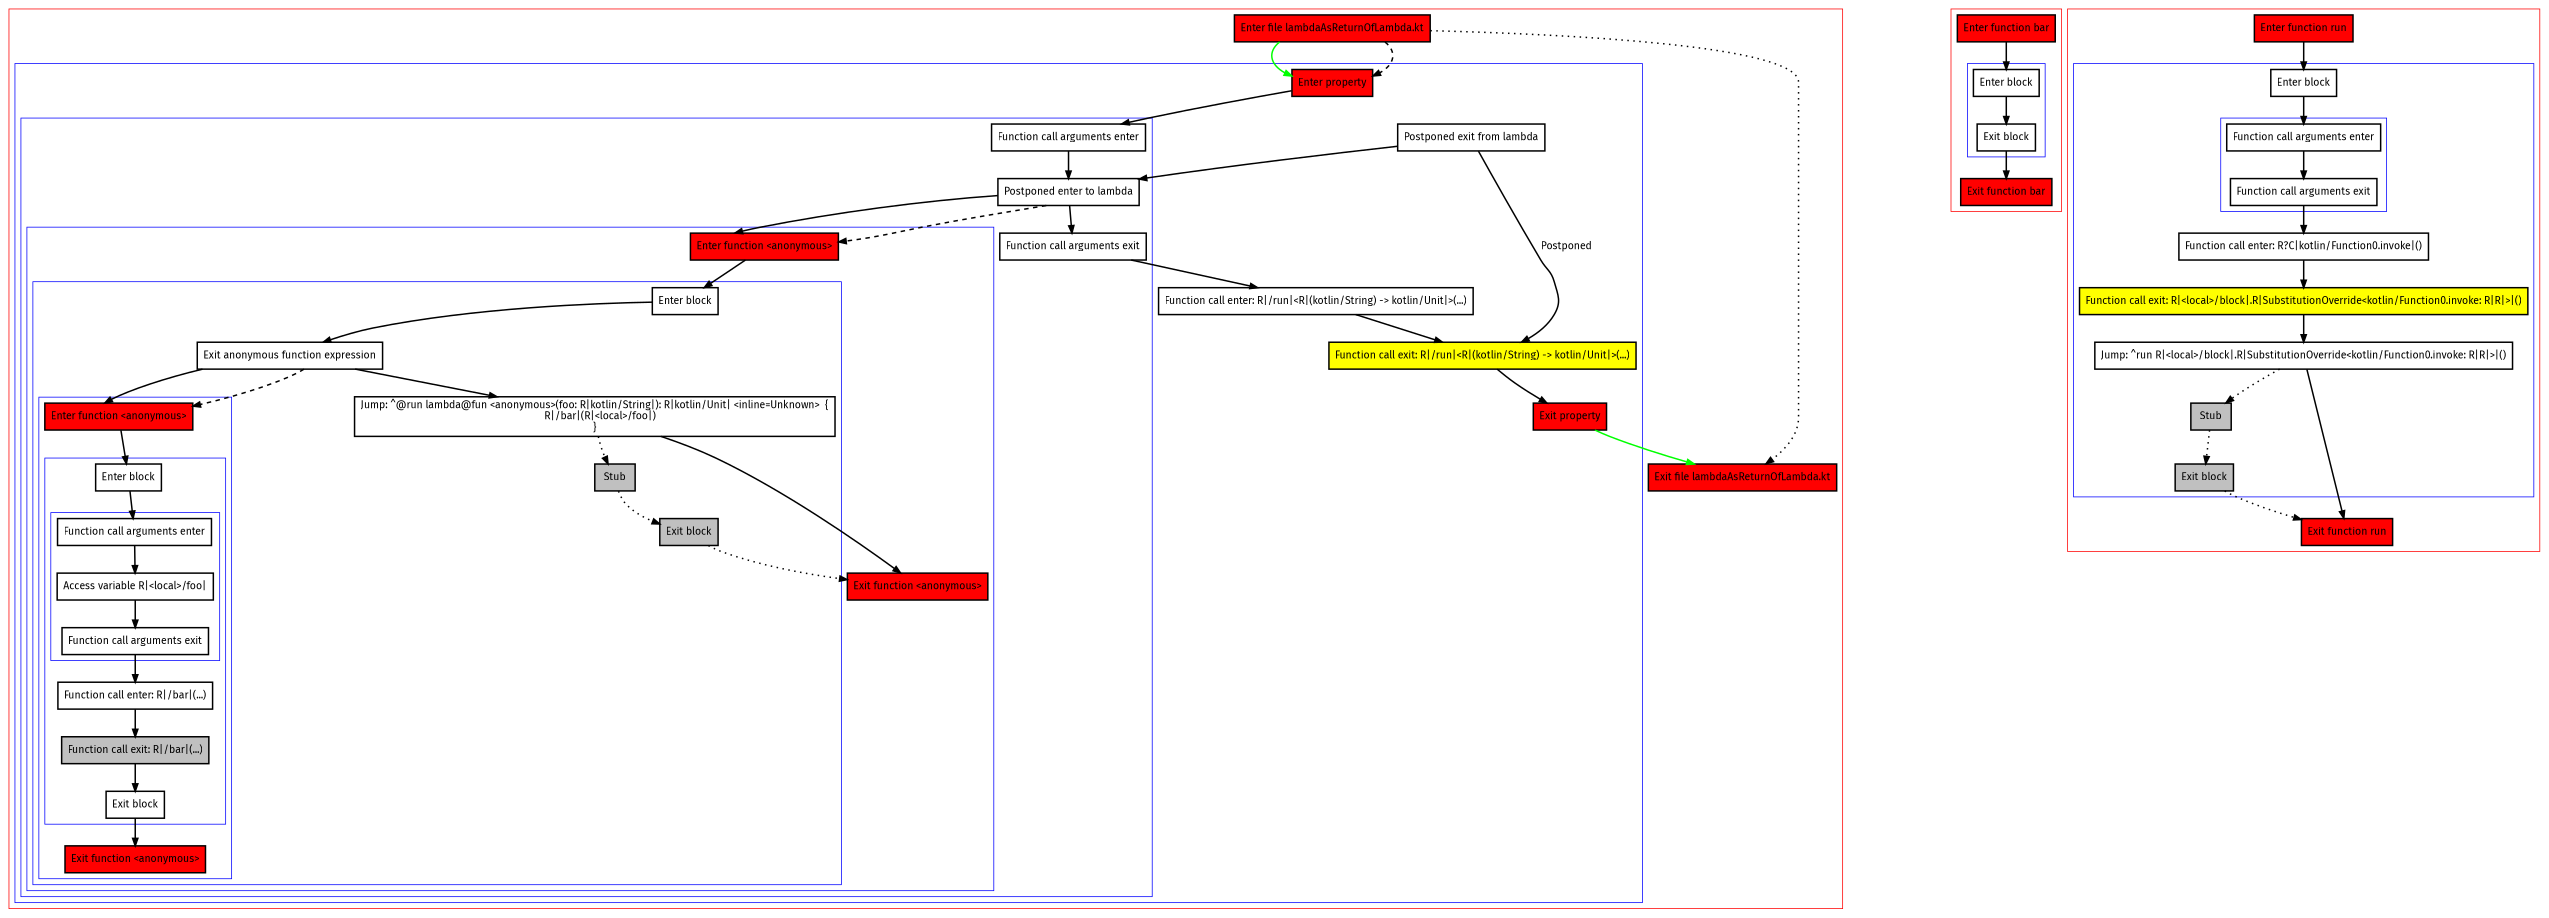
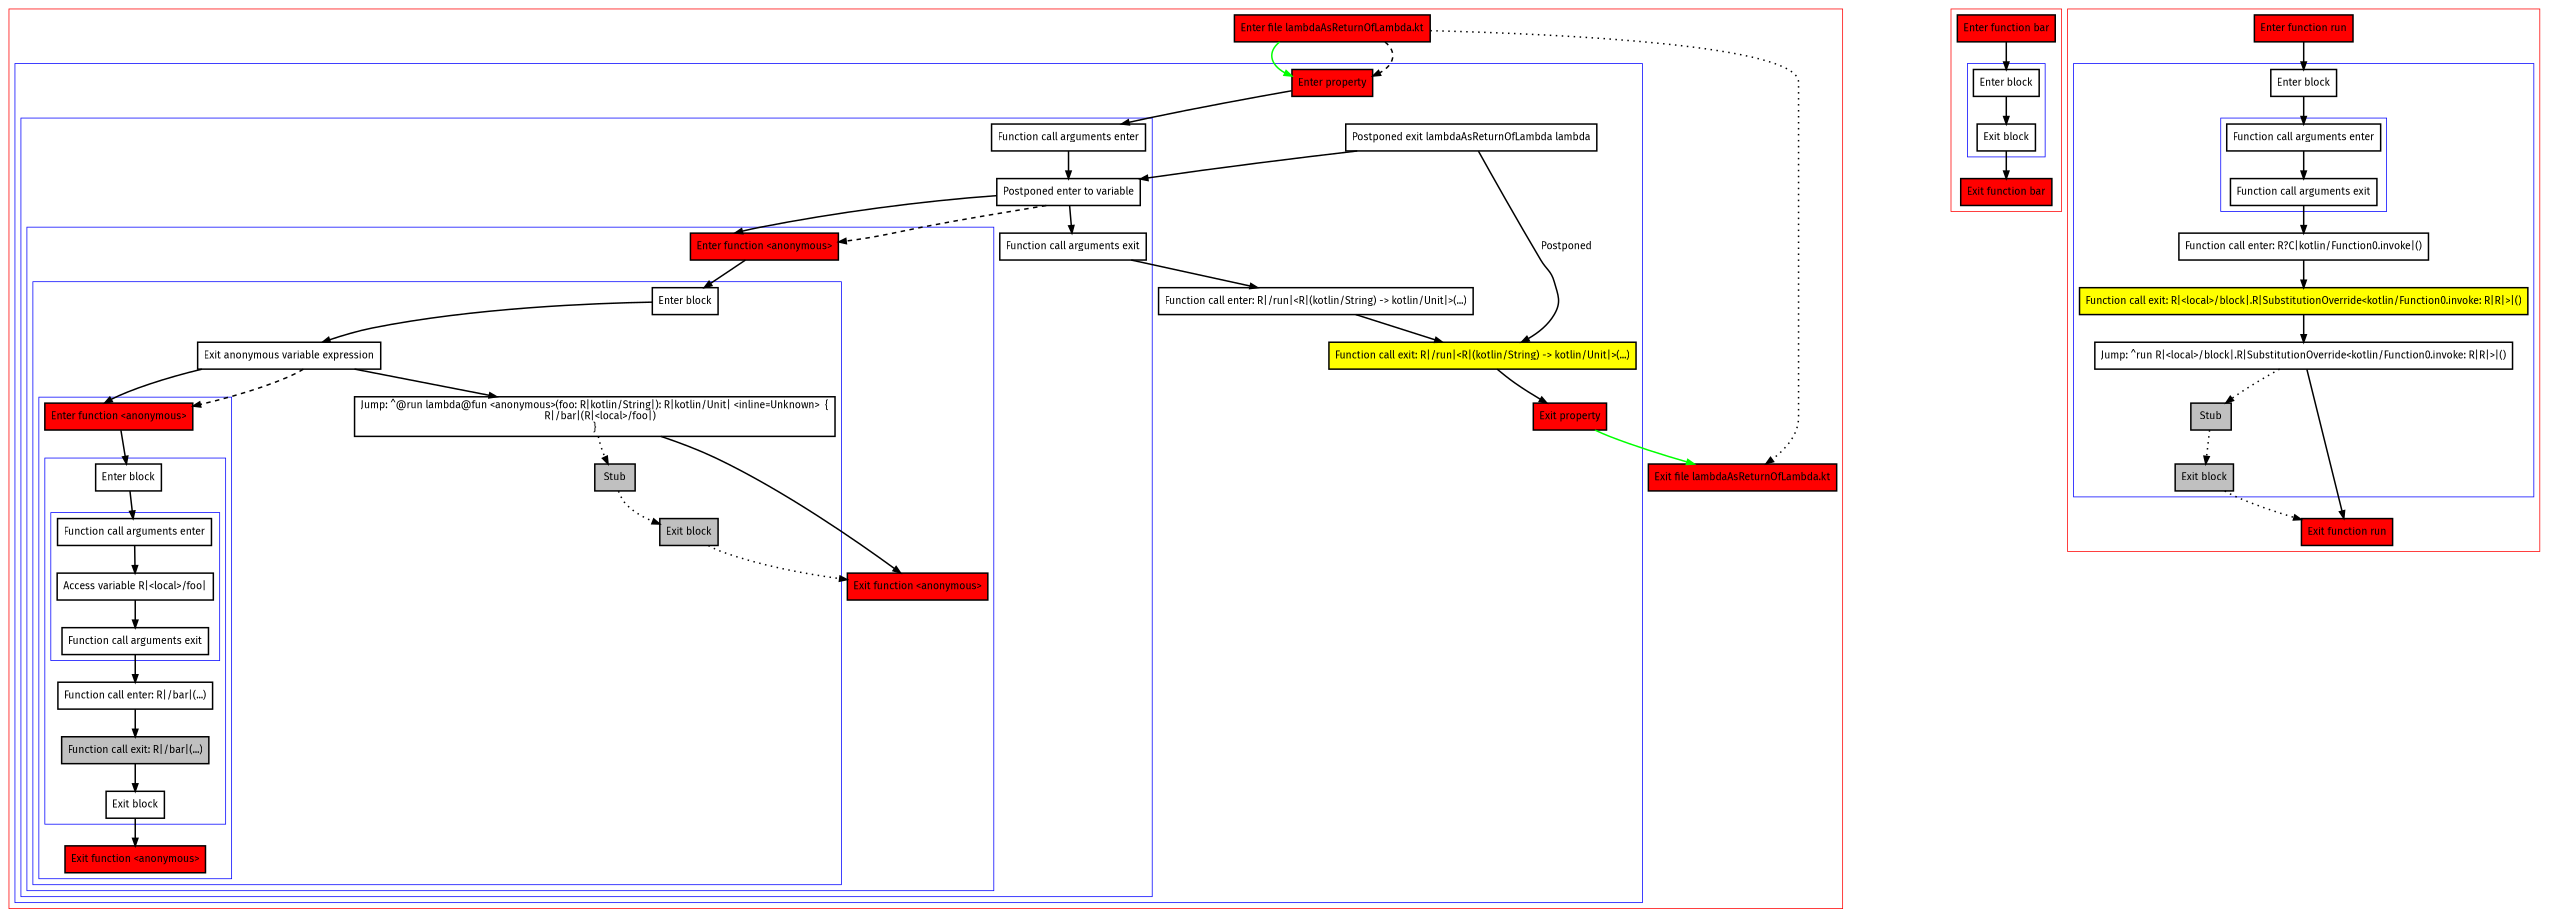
node "Postponed exit from lambda": label "Postponed exit from lambda" -> "Postponed exit lambdaAsReturnOfLambda lambda"
node "Postponed enter to lambda": label "Postponed enter to lambda" -> "Postponed enter to variable"
node "Exit anonymous function expression": label "Exit anonymous function expression" -> "Exit anonymous variable expression"
